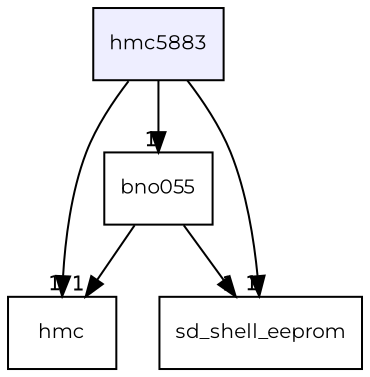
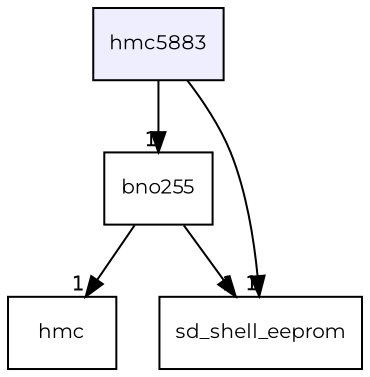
edge "hmc5883" -> "hmc": removed
node "bno055": label "bno055" -> "bno255"
